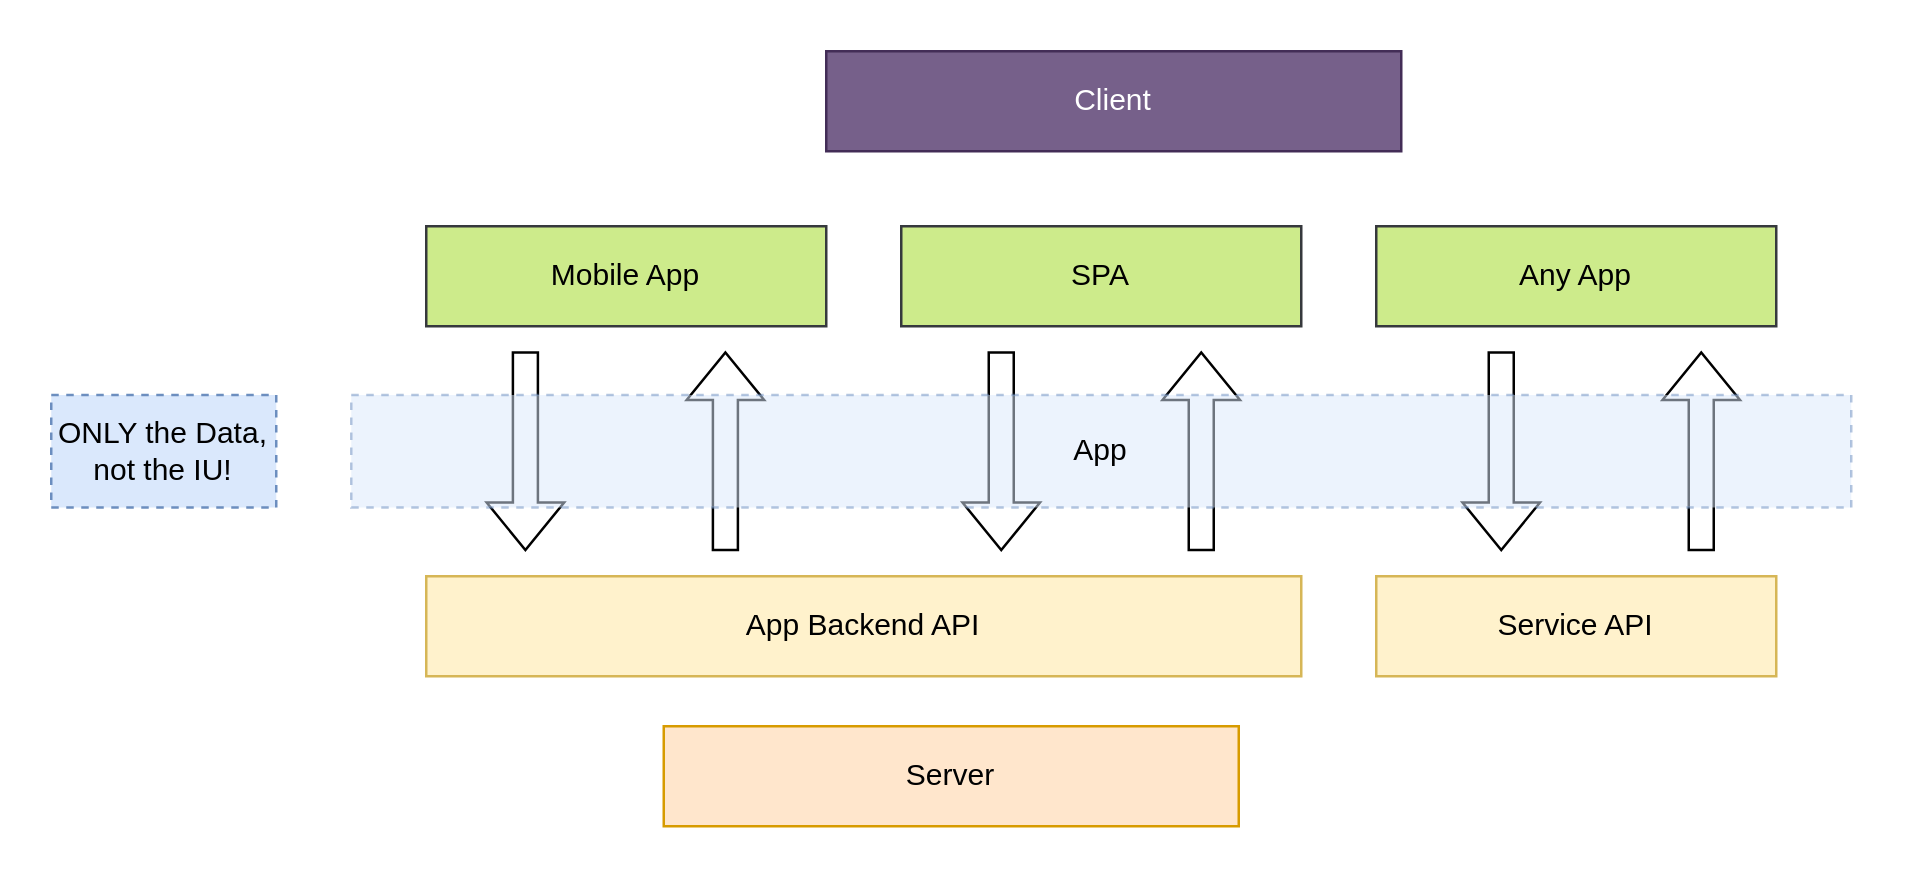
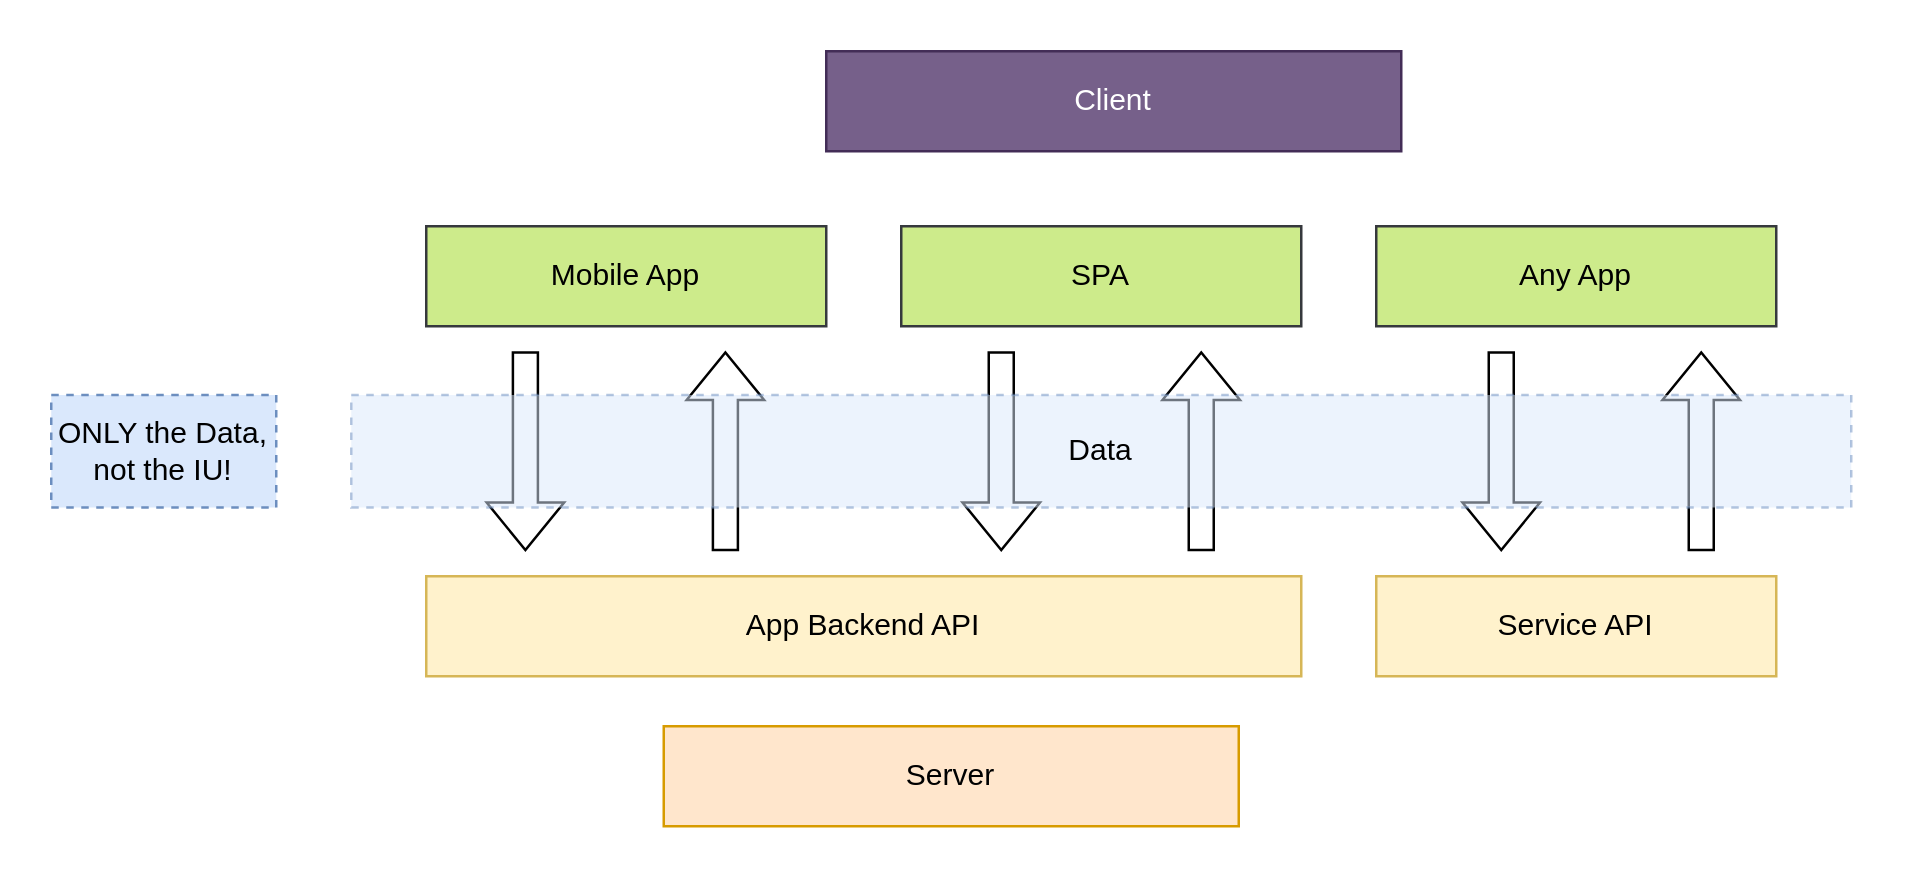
node "App": label "App" -> "Data"
